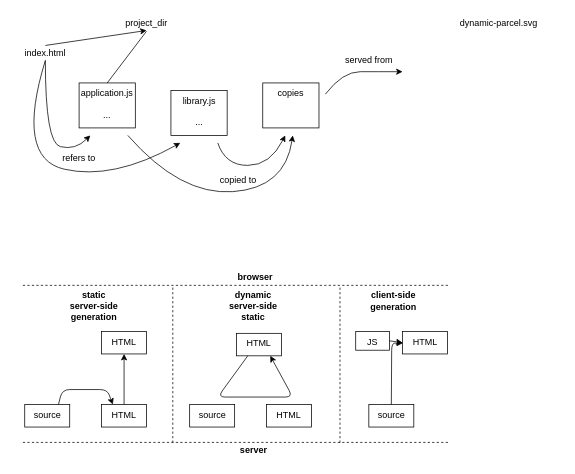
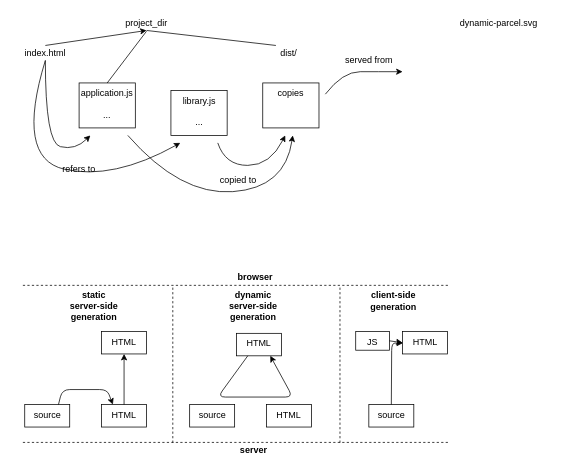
edge "project_dir" -- "dist/": added
node "dist/": added
node "refers to": moved (79, 158) -> (79, 169)
node "dynamic server-side static": label "dynamic server-side static" -> "dynamic server-side generation"
